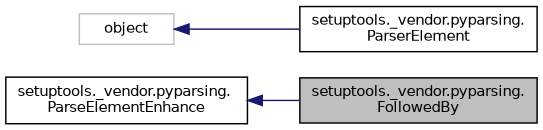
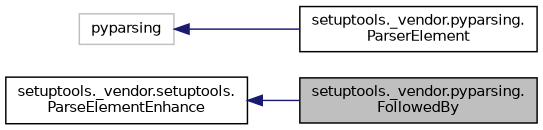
node "object": label "object" -> "pyparsing"
node "setuptools._vendor.pyparsing. ParseElementEnhance": label "setuptools._vendor.pyparsing. ParseElementEnhance" -> "setuptools._vendor.setuptools. ParseElementEnhance"
